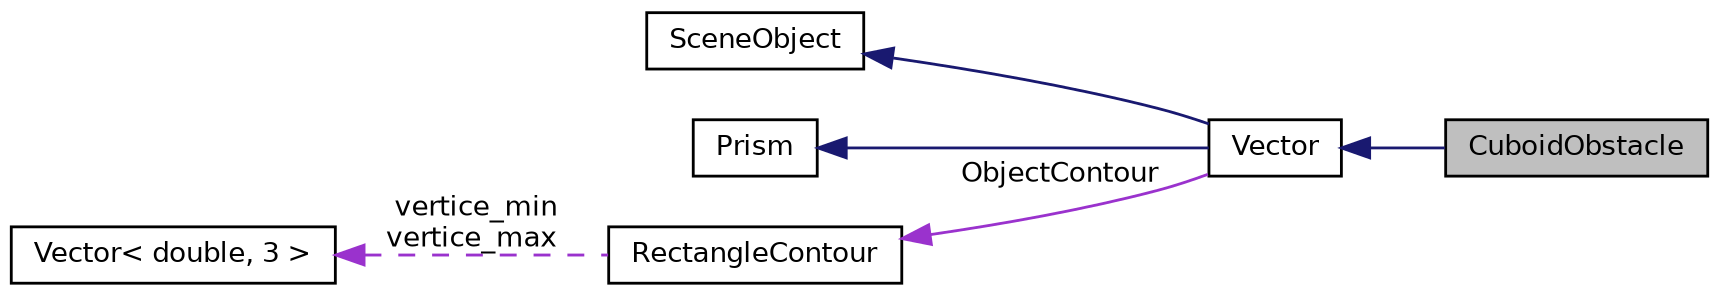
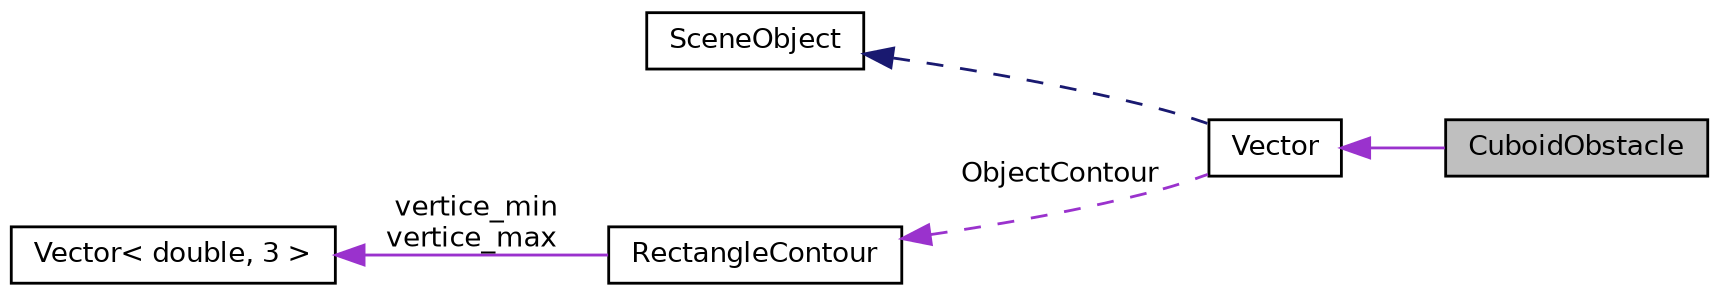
edge "Vector" -> "SceneObject": style solid -> dashed
node "Prism": removed
edge "CuboidObstacle" -> "Vector": color midnightblue -> darkorchid3
edge "Vector" -> "RectangleContour": style solid -> dashed
edge "RectangleContour" -> "Vector< double, 3 >": style dashed -> solid
